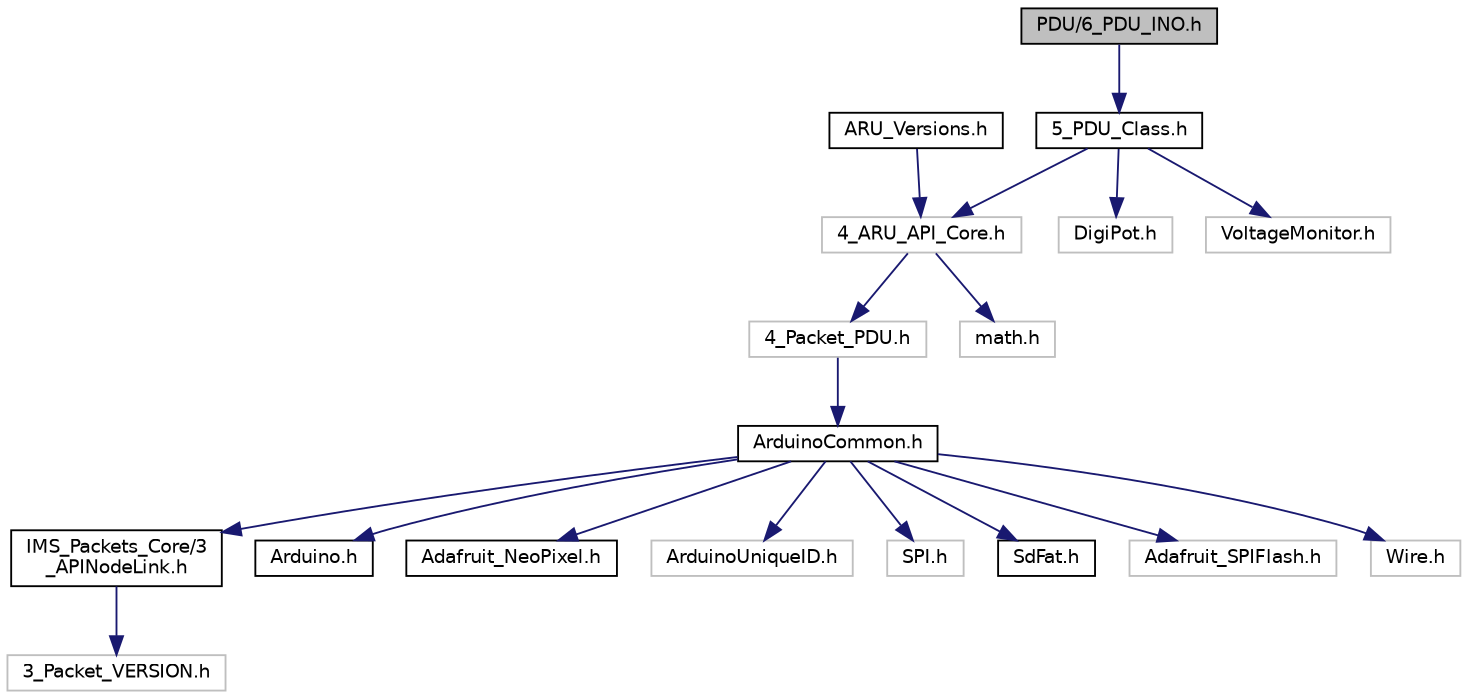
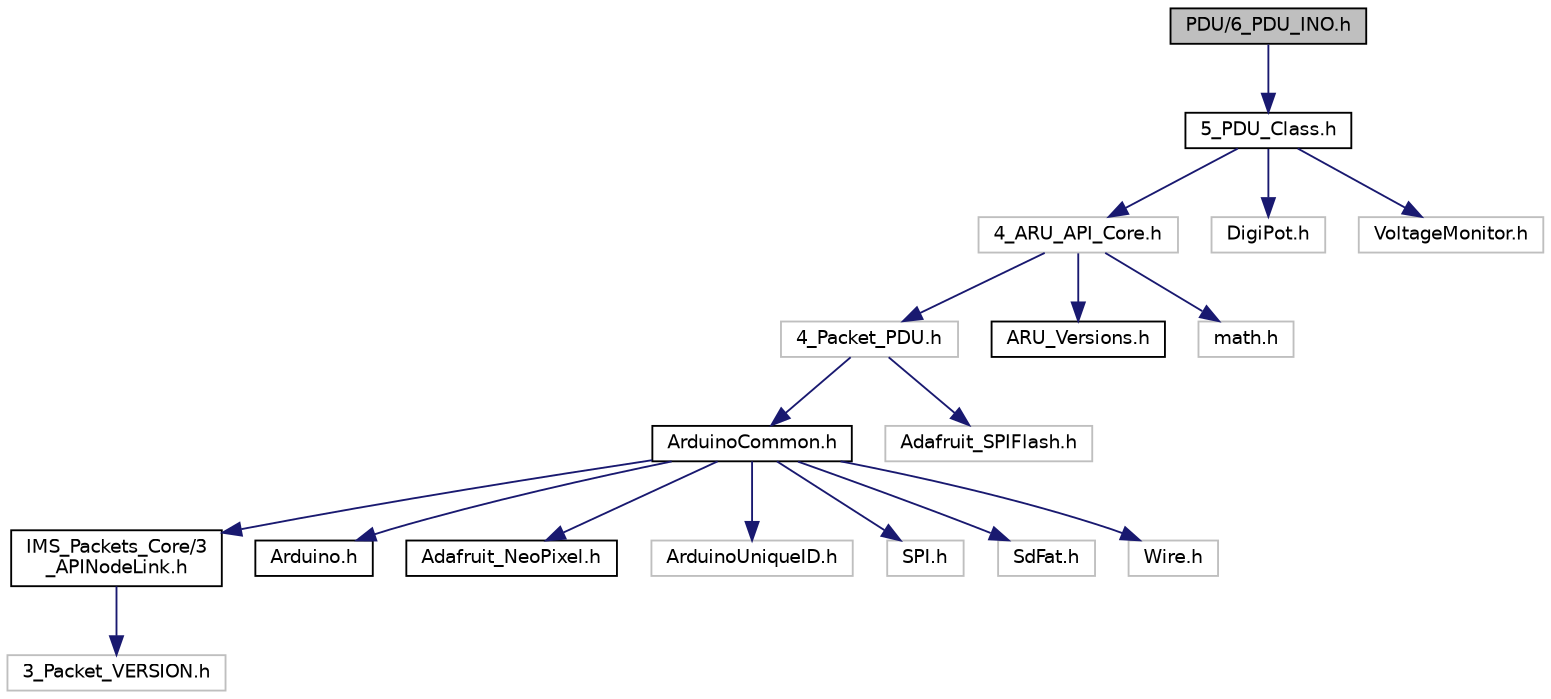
edge "ARU_Versions.h" -> "4_ARU_API_Core.h": reversed
edge "ArduinoCommon.h" -> "Adafruit_SPIFlash.h": now "4_Packet_PDU.h" -> "Adafruit_SPIFlash.h"
node "SdFat.h": color black -> grey75
